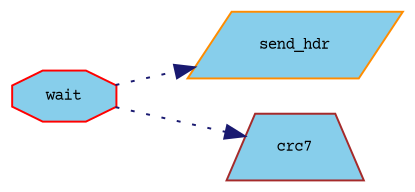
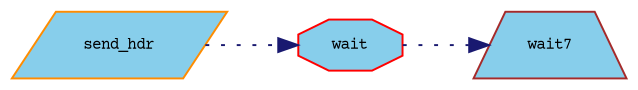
edge "wait" -> "send_hdr": reversed
node "crc7": label "crc7" -> "wait7"
